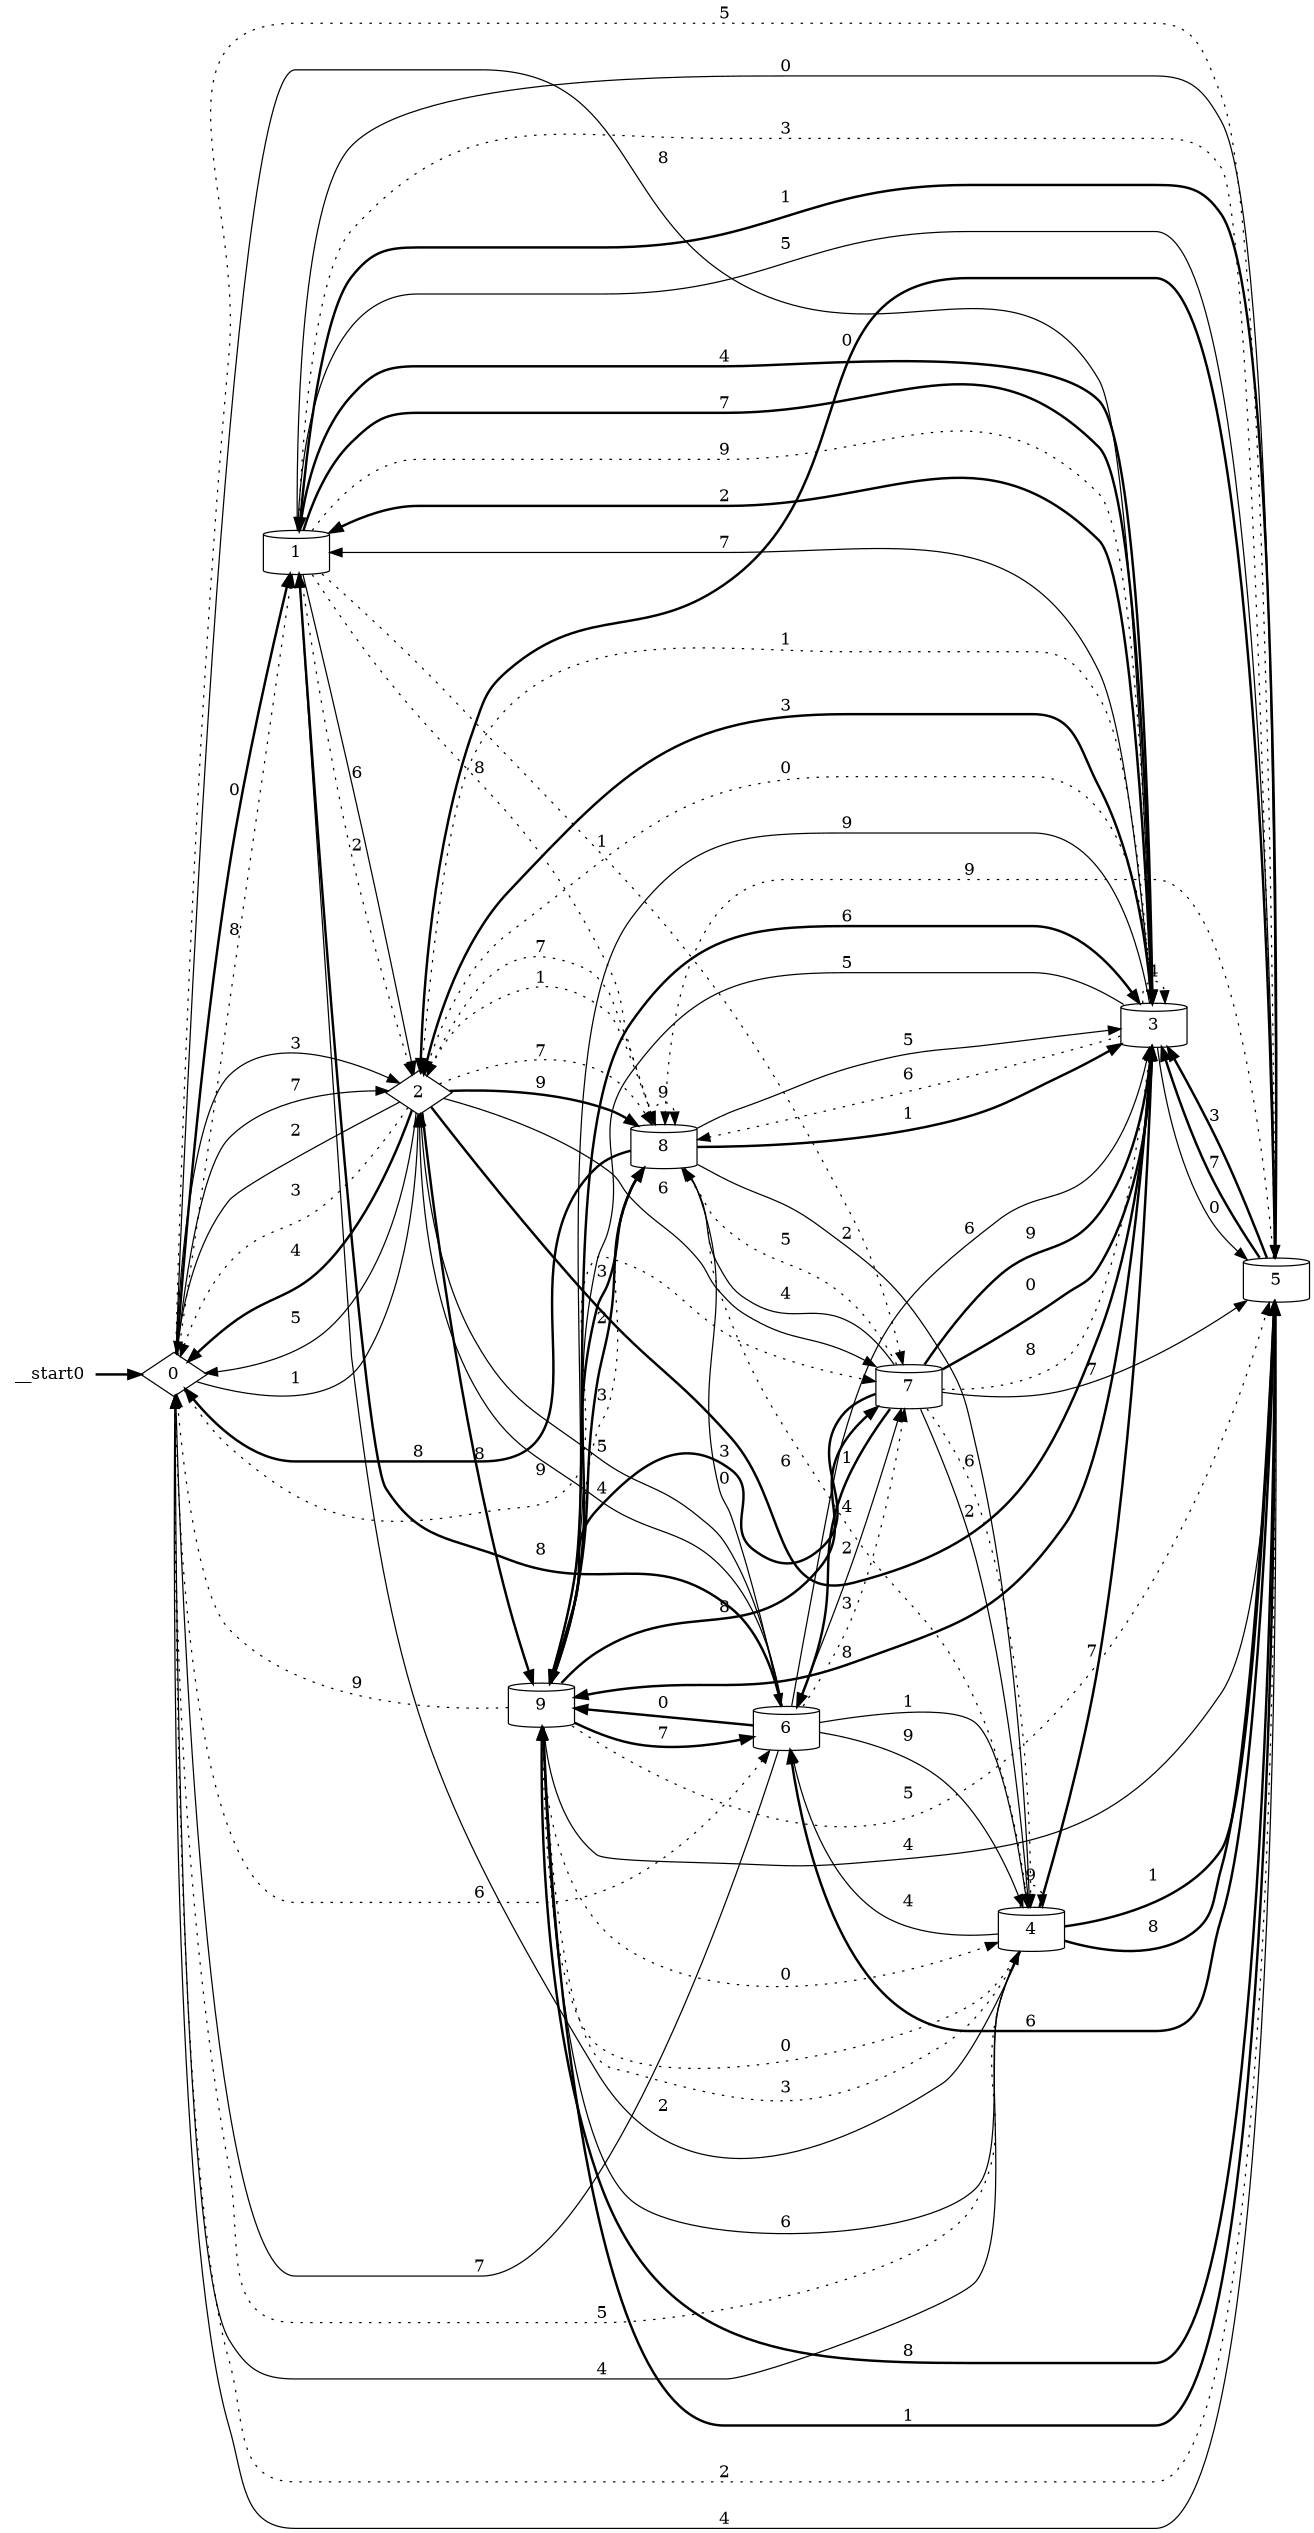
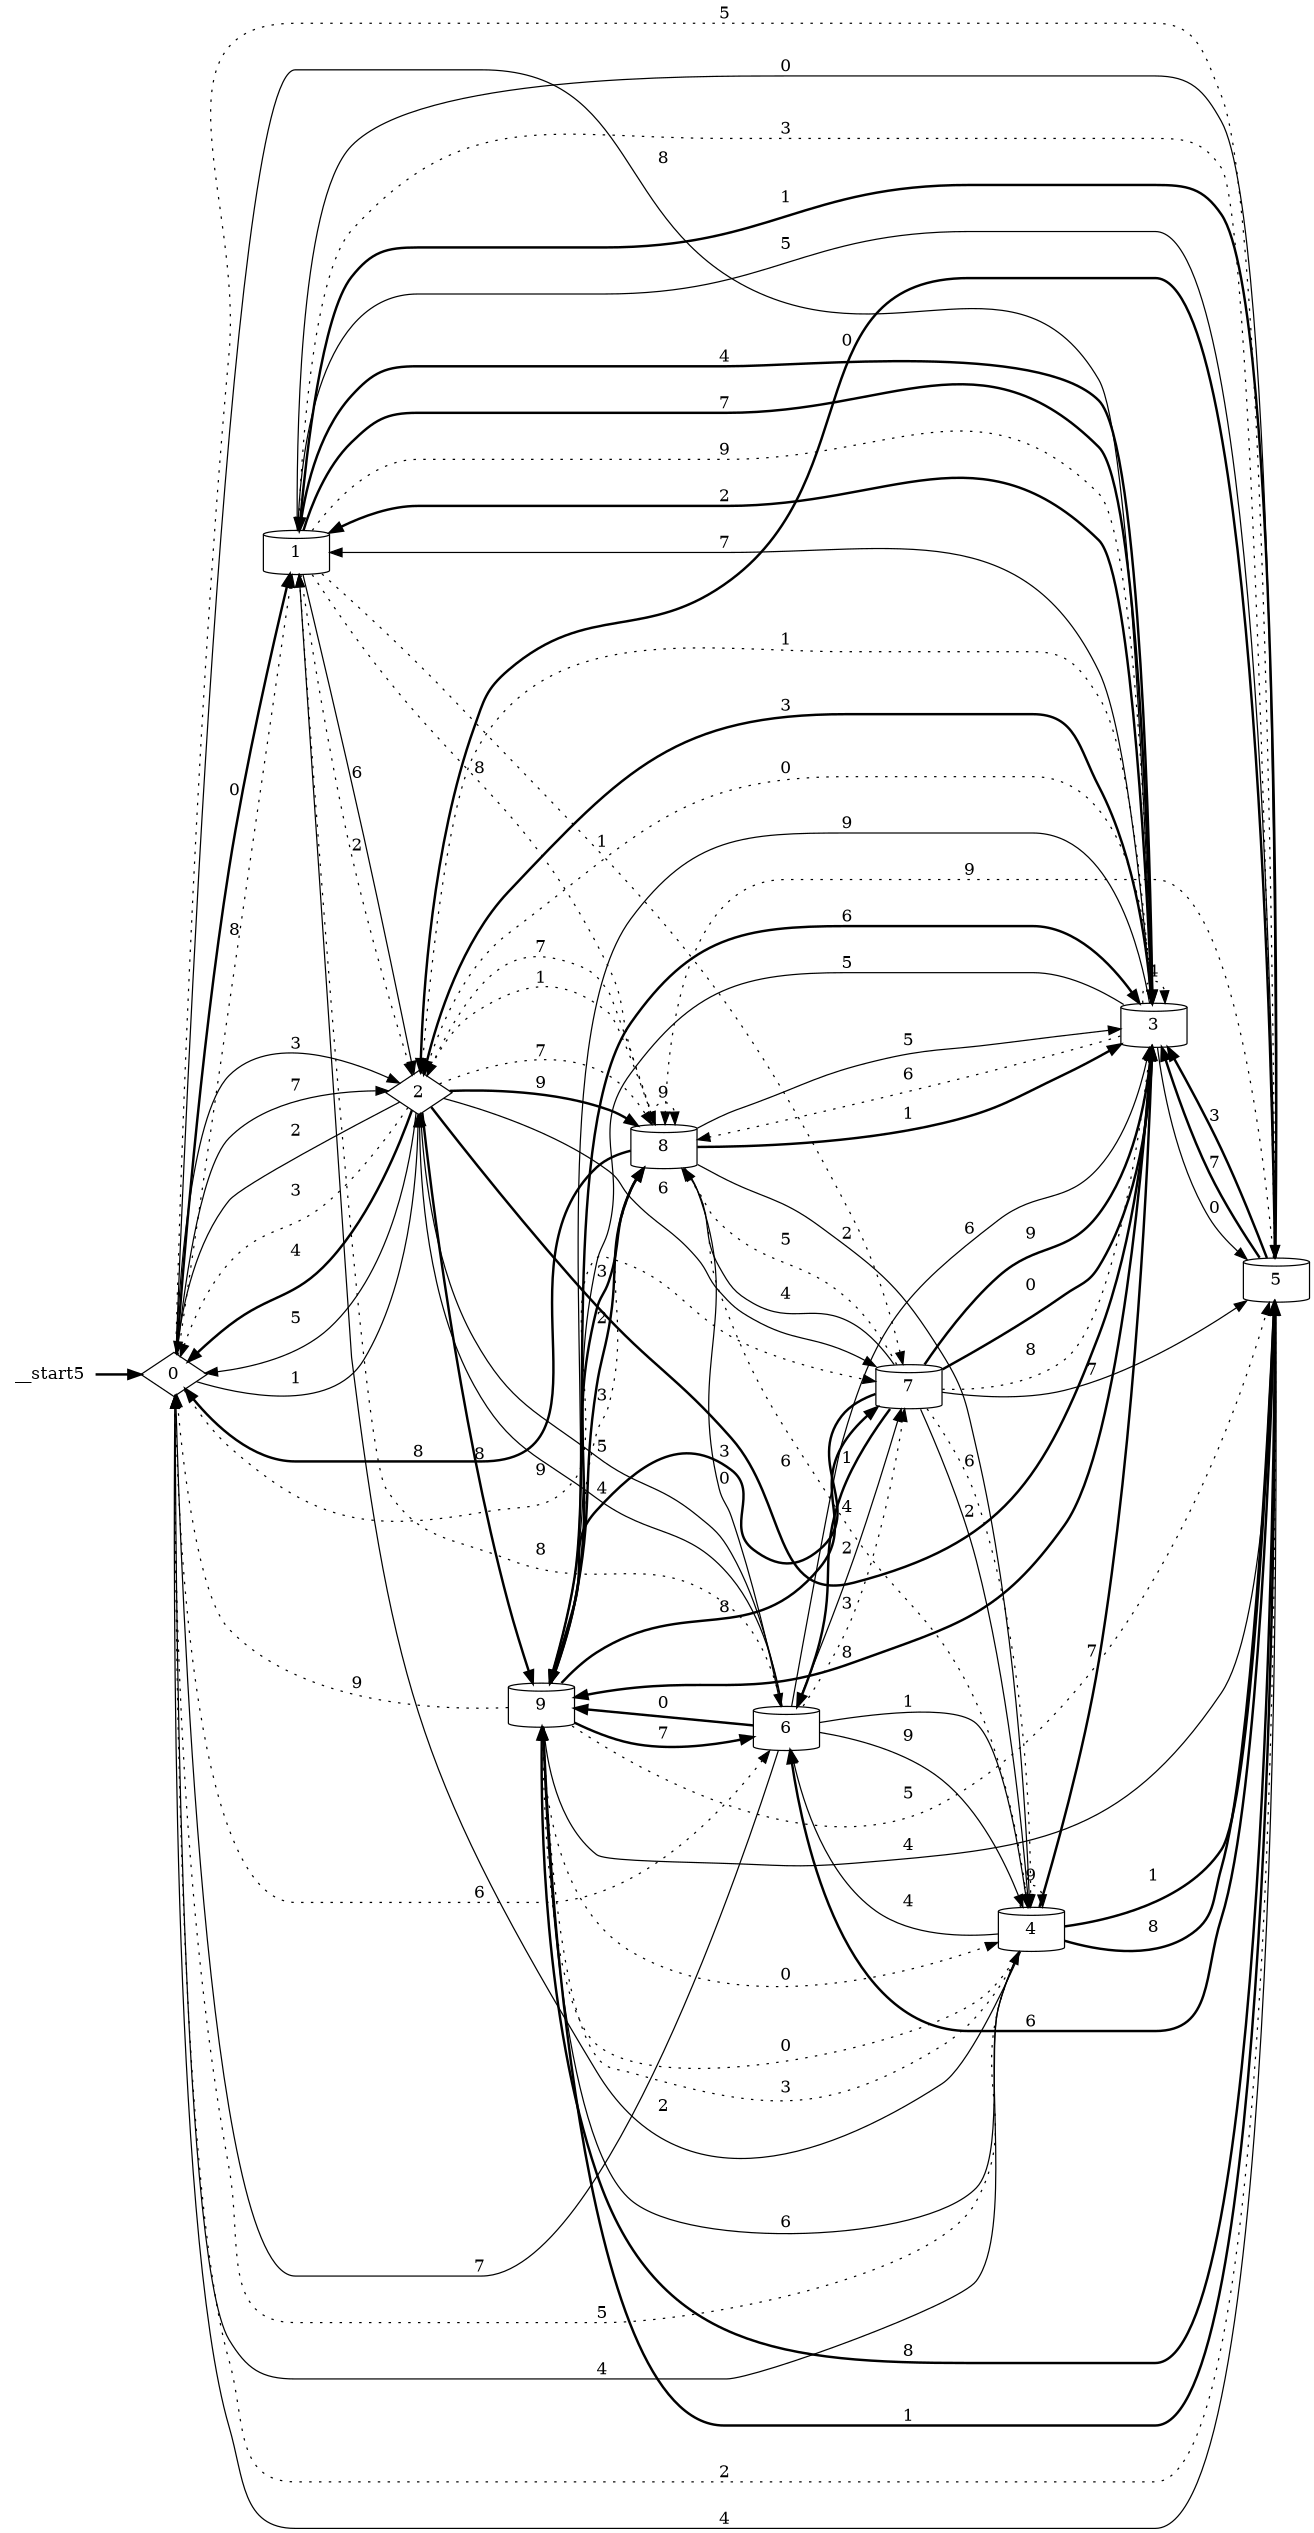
edge "6" -> "1": style bold -> dotted
node "__start0": label "__start0" -> "__start5"
